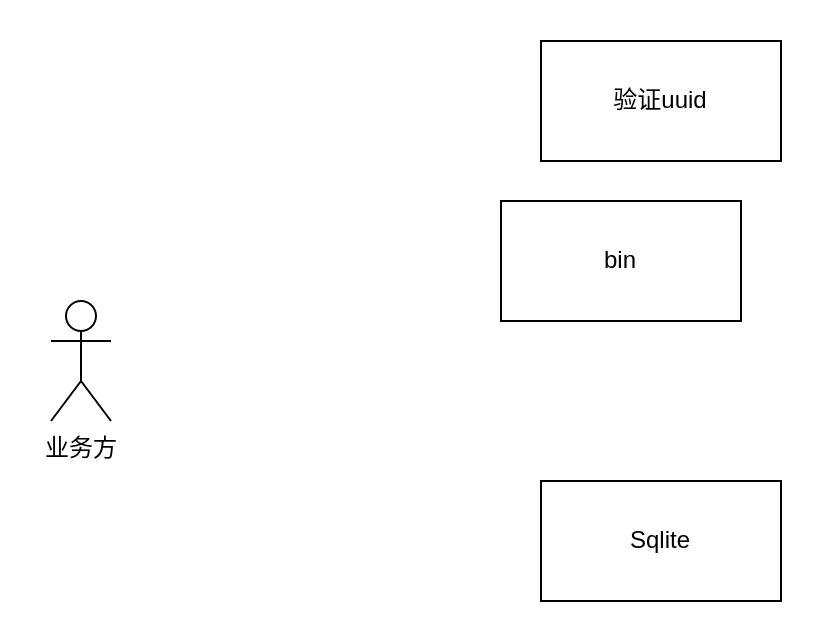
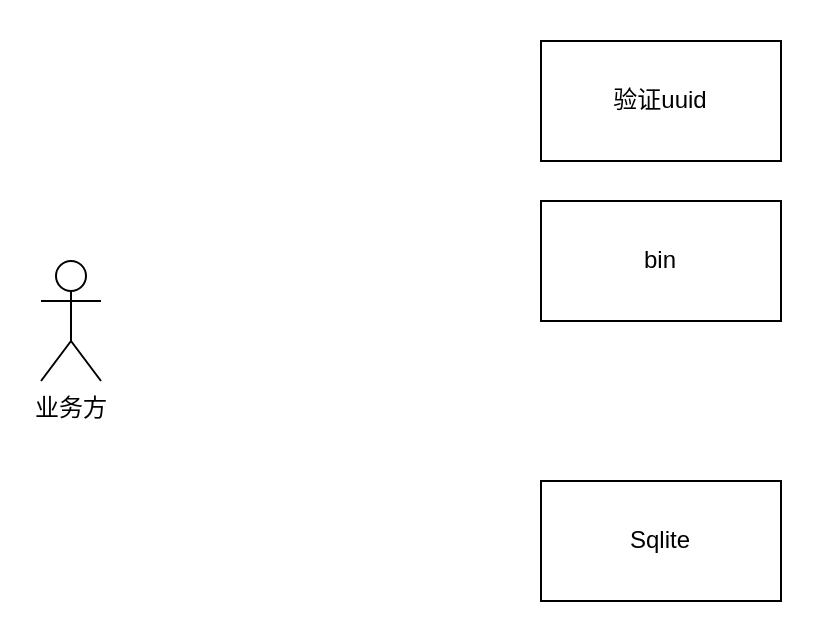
node "bin": moved (621, 261) -> (661, 261)
node "业务方": moved (81, 361) -> (71, 321)
